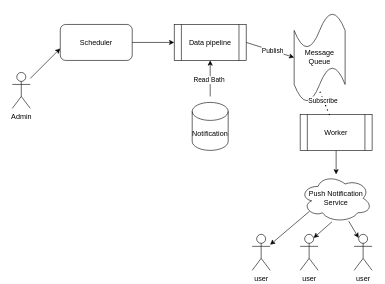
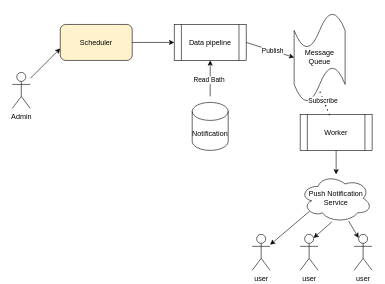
node "Scheduler": fillcolor #ffffff -> #fff2cc
